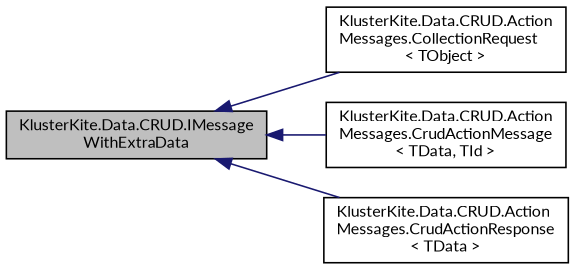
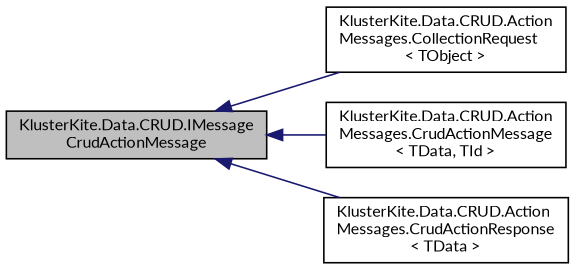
node "KlusterKite.Data.CRUD.IMessage WithExtraData": label "KlusterKite.Data.CRUD.IMessage WithExtraData" -> "KlusterKite.Data.CRUD.IMessage CrudActionMessage"
